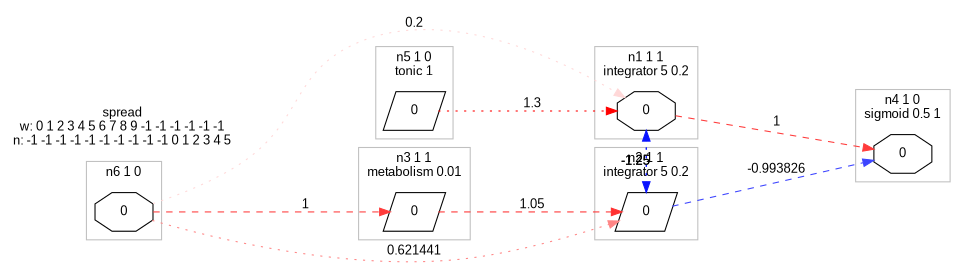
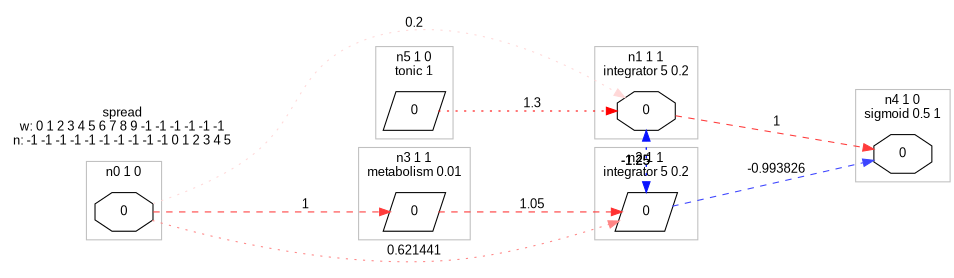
cluster "n6 1 0": label "n6 1 0" -> "n0 1 0"
